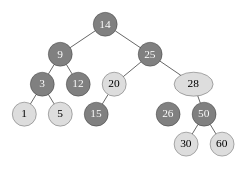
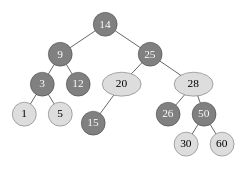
node "20": size 24x24 -> 39x24
edge "28" -- "26": added
node "15": moved (96, 114) -> (93, 123)
